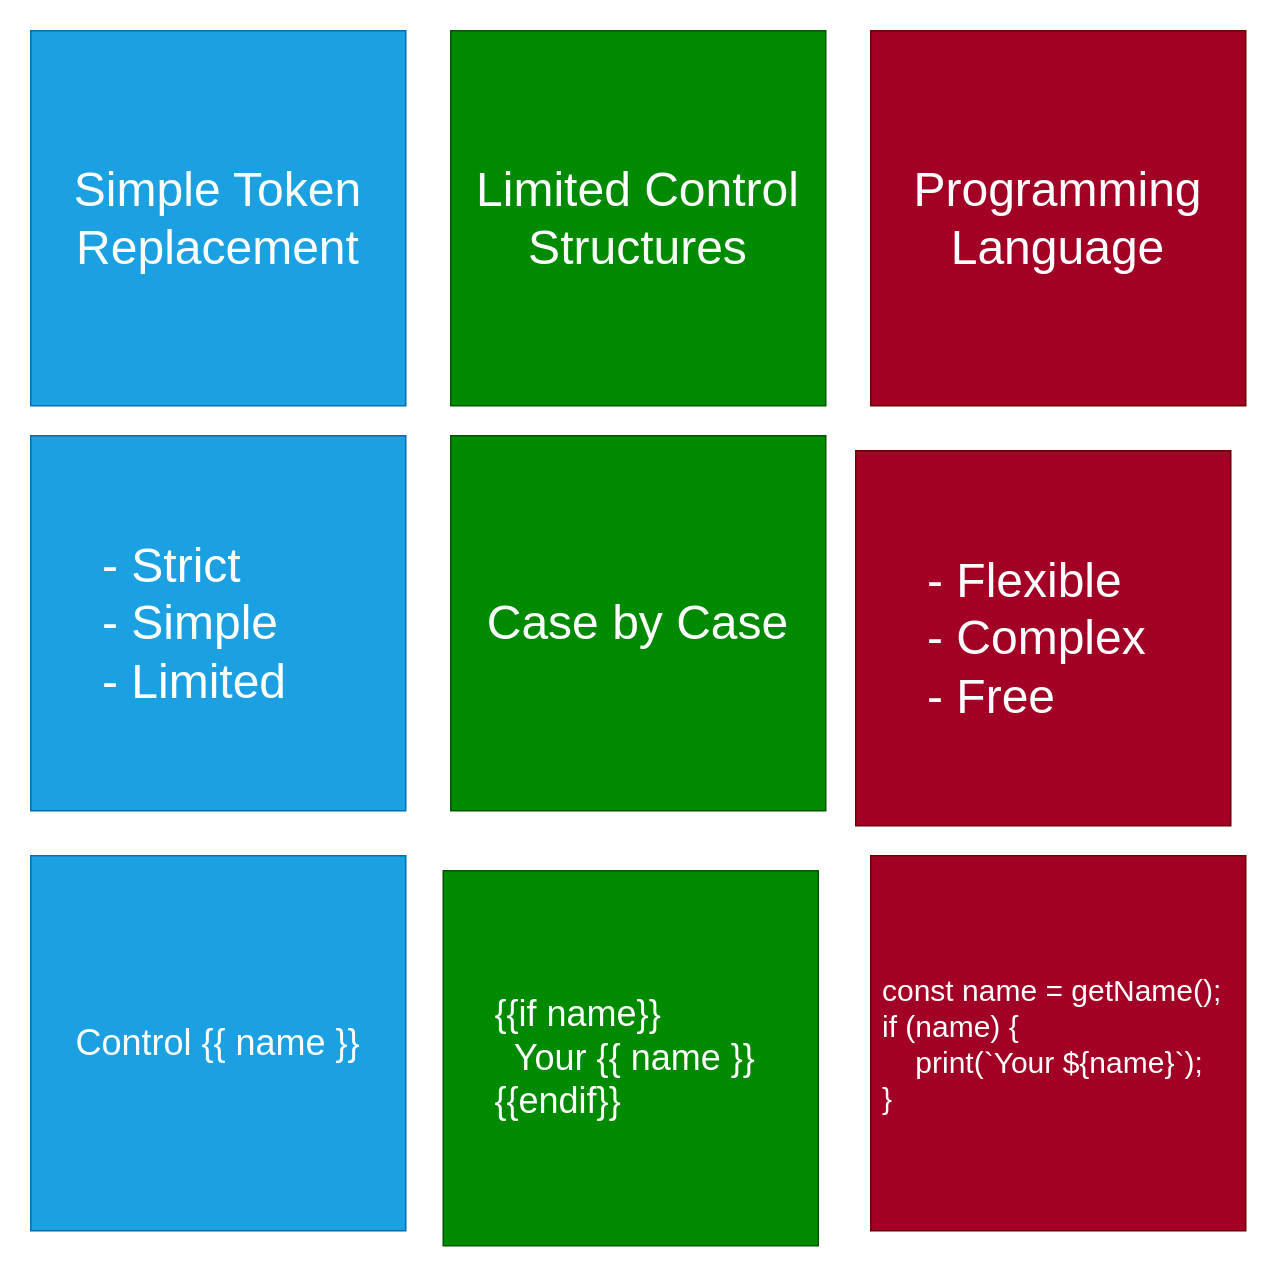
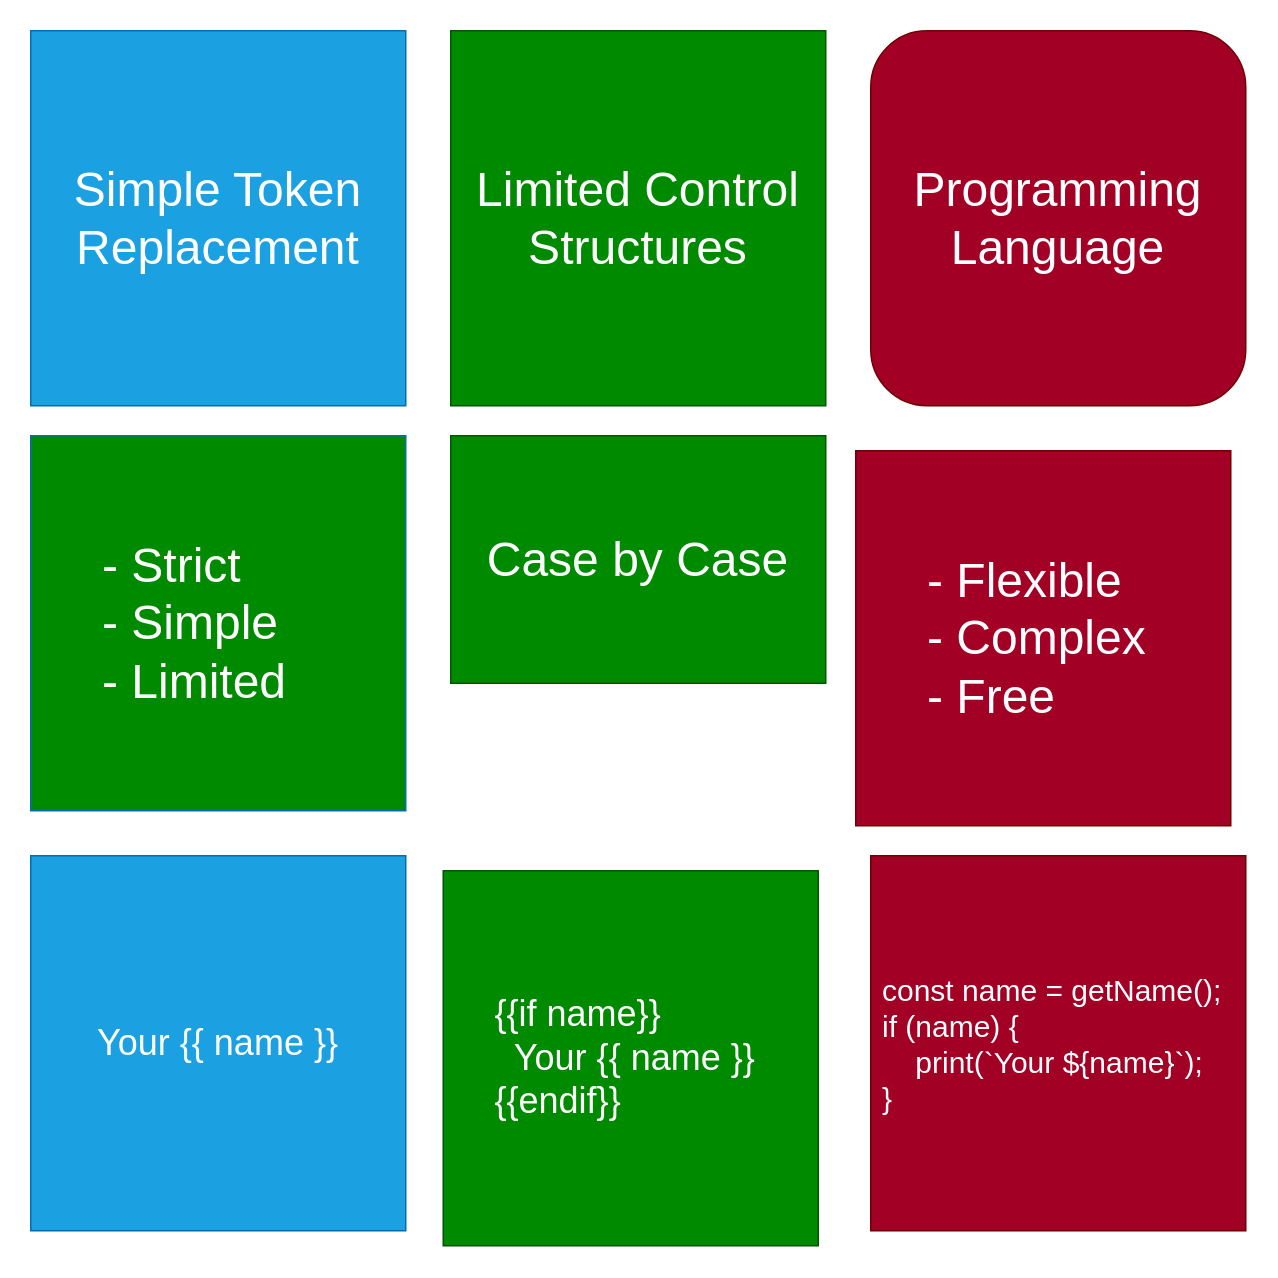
node "Programming Language": shape rectangle -> rounded rectangle
node "- Strict - Simple - Limited": fillcolor #1ba1e2 -> #008a00
node "Case by Case": size 375x375 -> 375x248
node "Control {{ name }}": label "Control {{ name }}" -> "Your {{ name }}"
